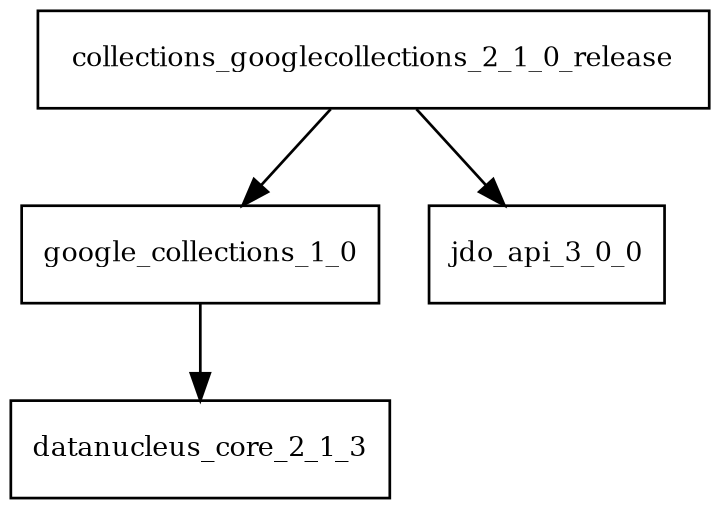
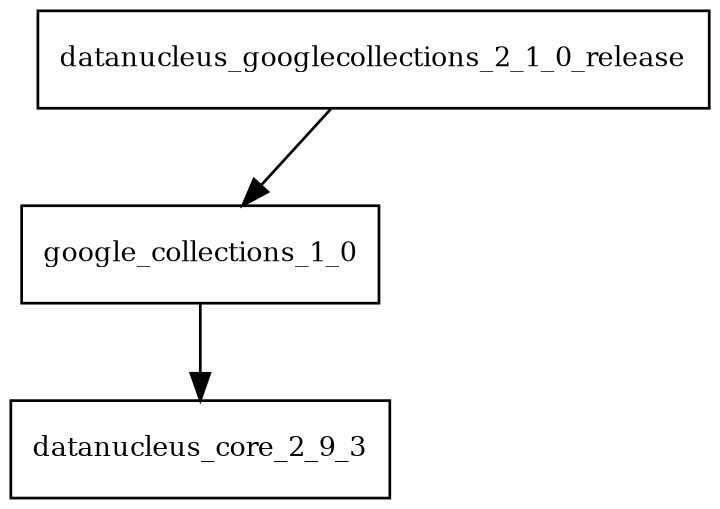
node "collections_googlecollections_2_1_0_release": label "collections_googlecollections_2_1_0_release" -> "datanucleus_googlecollections_2_1_0_release"
node "jdo_api_3_0_0": removed
node "datanucleus_core_2_1_3": label "datanucleus_core_2_1_3" -> "datanucleus_core_2_9_3"
